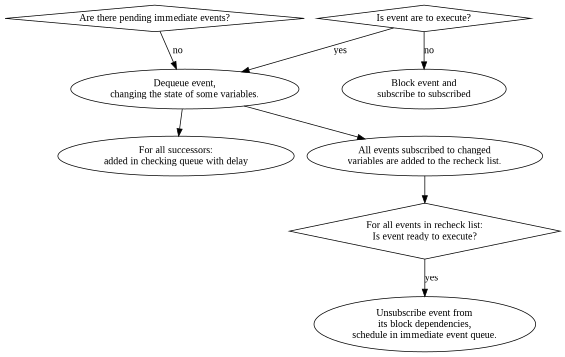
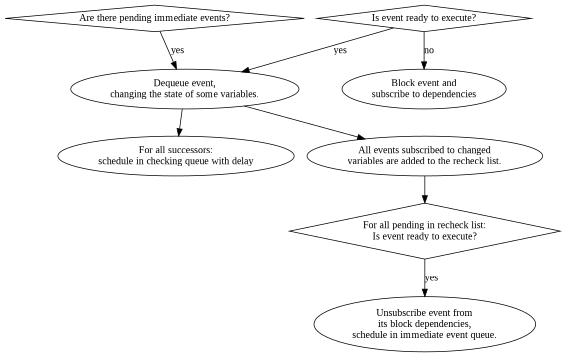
node "Is event are to execute?": label "Is event are to execute?" -> "Is event ready to execute?"
edge "Are there pending immediate events?" -> "Dequeue event, changing the state of some variables.": label "no" -> "yes"
node "Block event and subscribe to subscribed": label "Block event and subscribe to subscribed" -> "Block event and subscribe to dependencies"
node "For all successors: added in checking queue with delay": label "For all successors: added in checking queue with delay" -> "For all successors: schedule in checking queue with delay"
node "For all events in recheck list: Is event ready to execute?": label "For all events in recheck list: Is event ready to execute?" -> "For all pending in recheck list: Is event ready to execute?"
